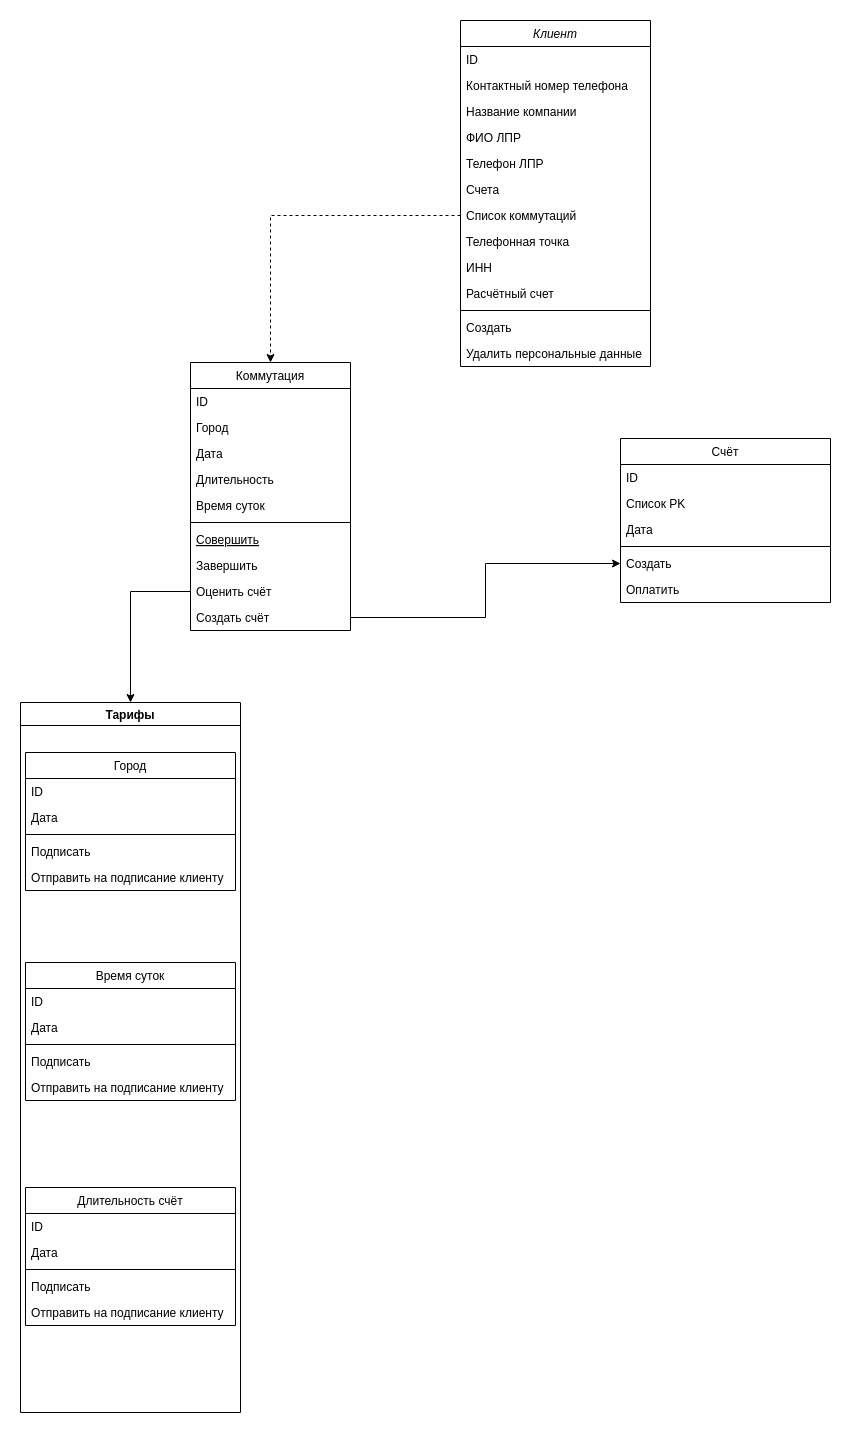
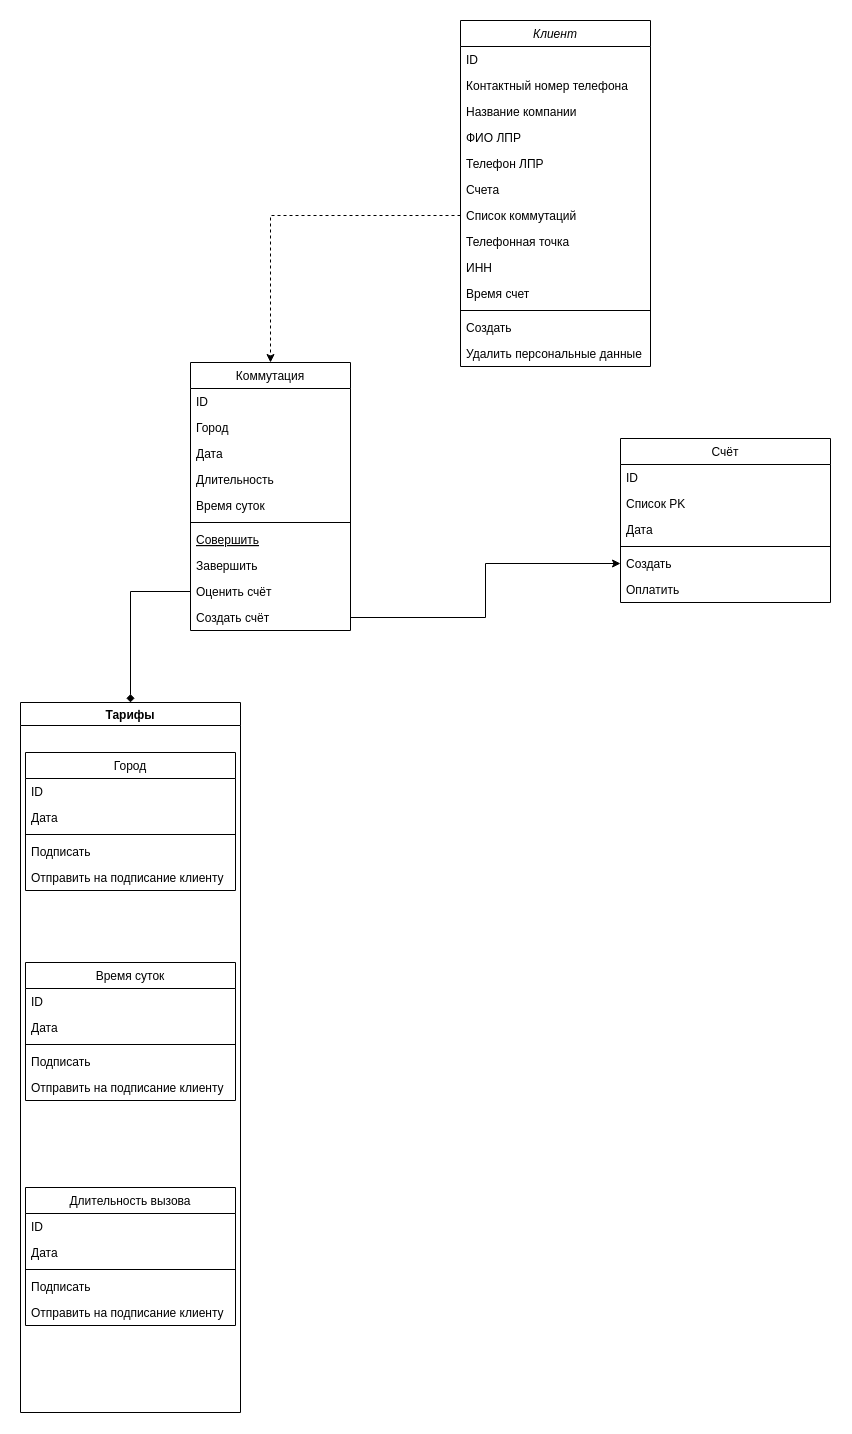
node "Расчётный счет": label "Расчётный счет" -> "Время счет"
edge "Оценить счёт" -> "Тарифы": arrowhead classic -> diamond
node "Длительность счёт": label "Длительность счёт" -> "Длительность вызова"
